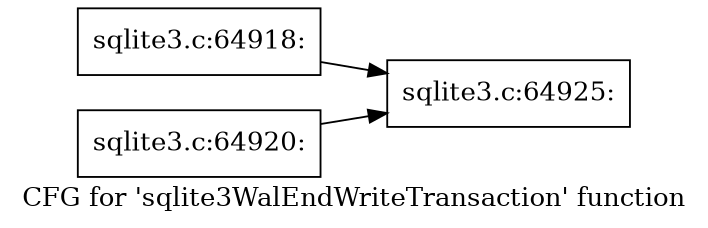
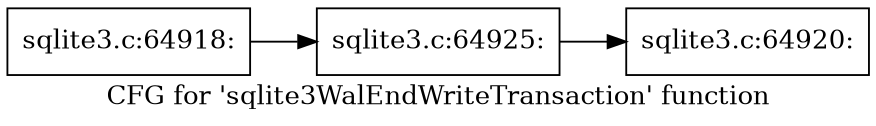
edge "sqlite3.c:64920:" -> "sqlite3.c:64925:": reversed
